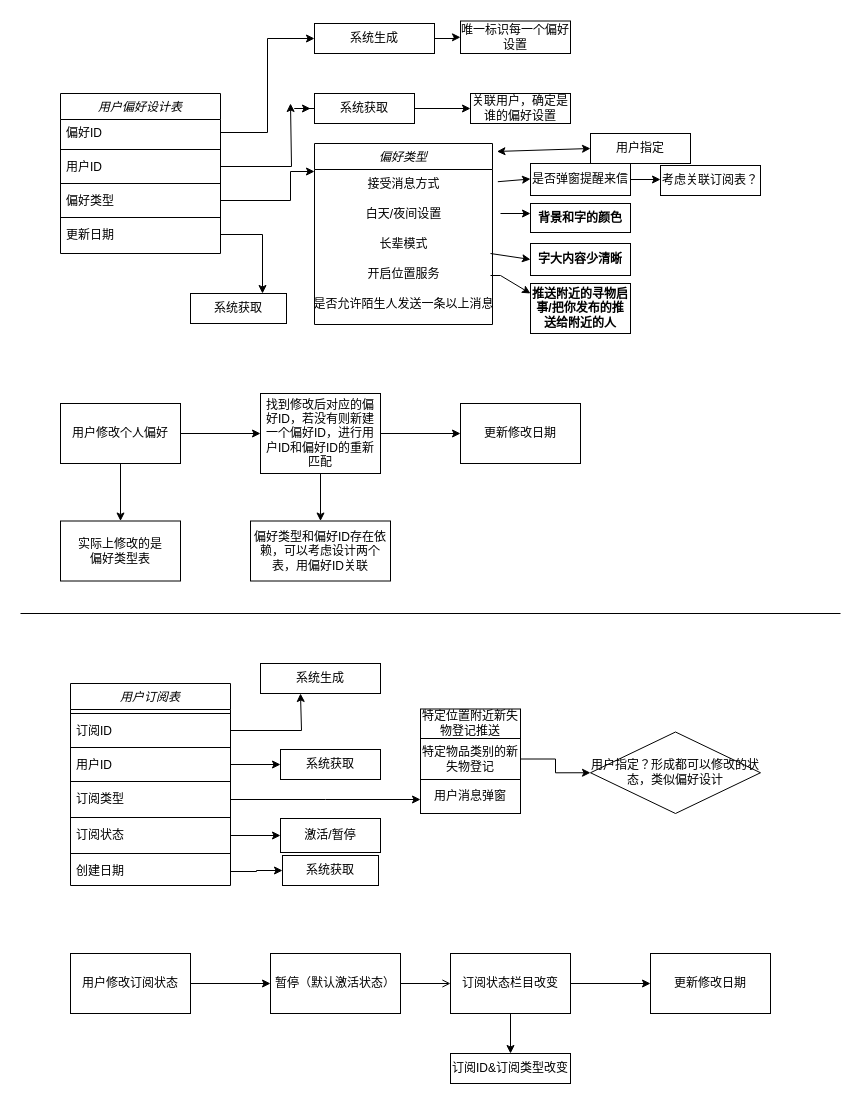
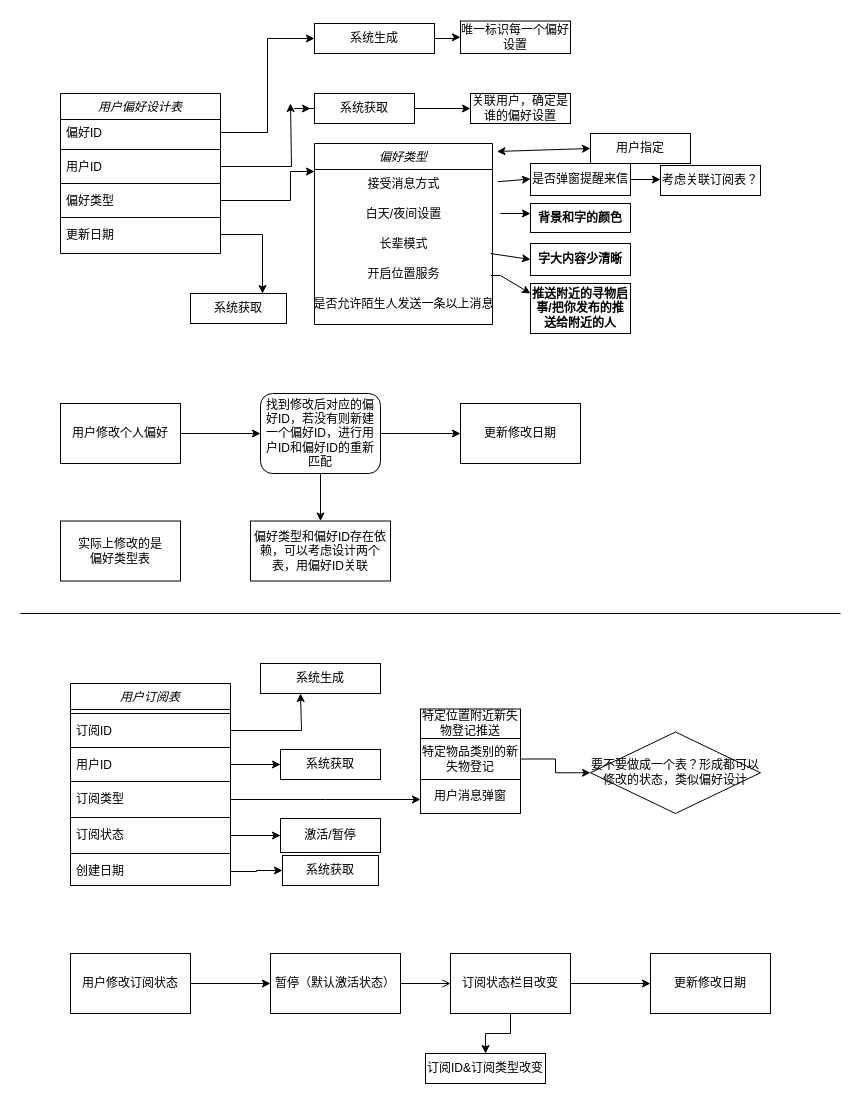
node "找到修改后对应的偏好ID，若没有则新建一个偏好ID，进行用户ID和偏好ID的重新匹配": shape rectangle -> rounded rectangle
edge "用户修改个人偏好" -> "实际上修改的是 偏好类型表": removed
node "用户指定？形成都可以修改的状态，类似偏好设计": label "用户指定？形成都可以修改的状态，类似偏好设计" -> "要不要做成一个表？形成都可以修改的状态，类似偏好设计"
node "订阅ID&订阅类型改变": moved (511, 1069) -> (486, 1069)
